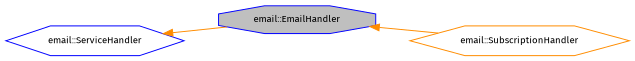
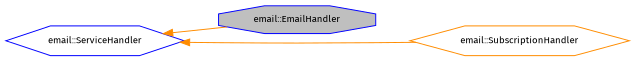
edge "email::SubscriptionHandler" -> "email::EmailHandler": now "email::SubscriptionHandler" -> "email::ServiceHandler"
